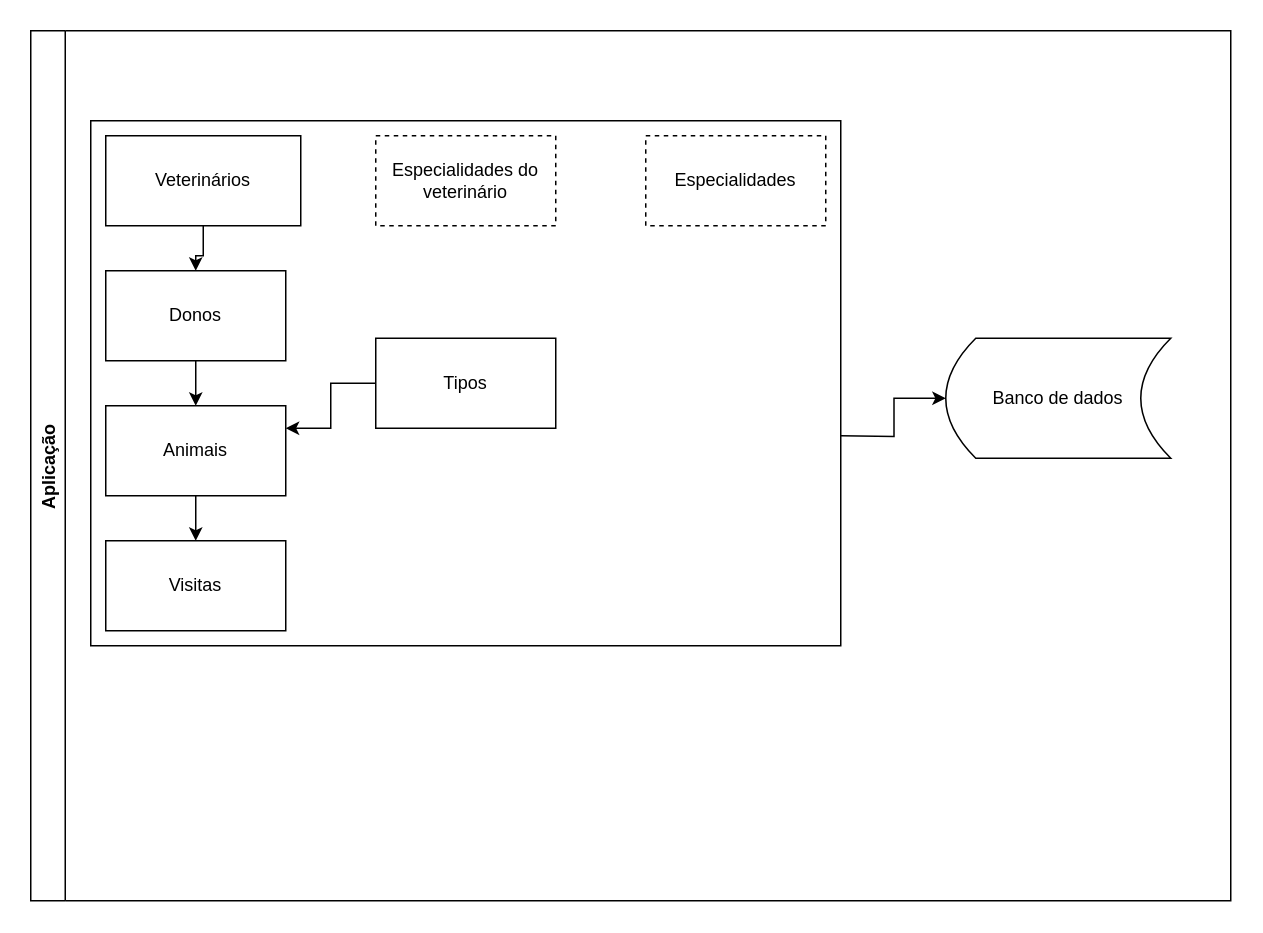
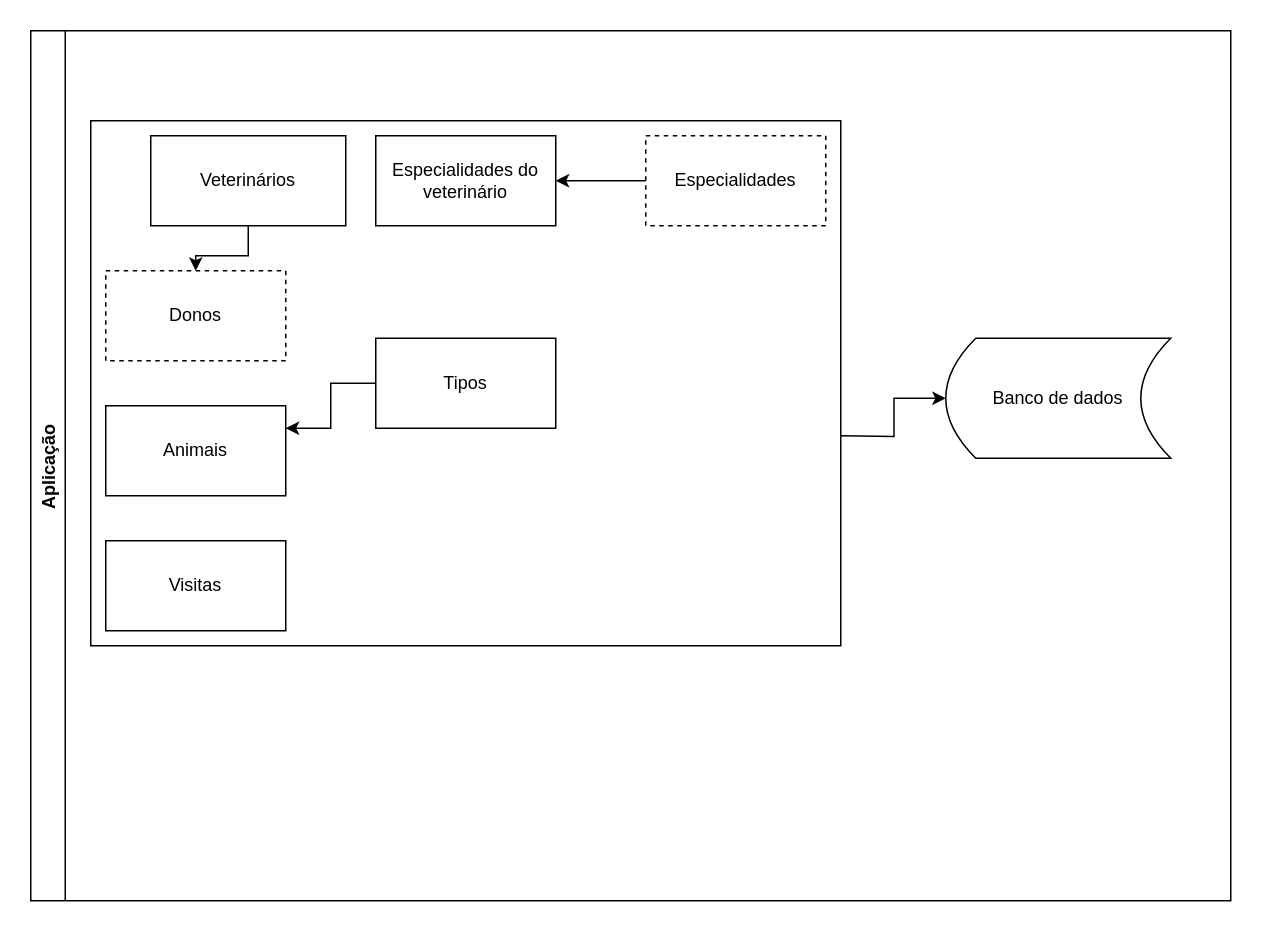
node "Veterinários": moved (203, 181) -> (248, 181)
node "Especialidades do veterinário": style dashed -> solid
edge "Especialidades" -> "Especialidades do veterinário": added
node "Donos": style solid -> dashed
edge "Donos" -> "Animais": removed
edge "Animais" -> "Visitas": removed
